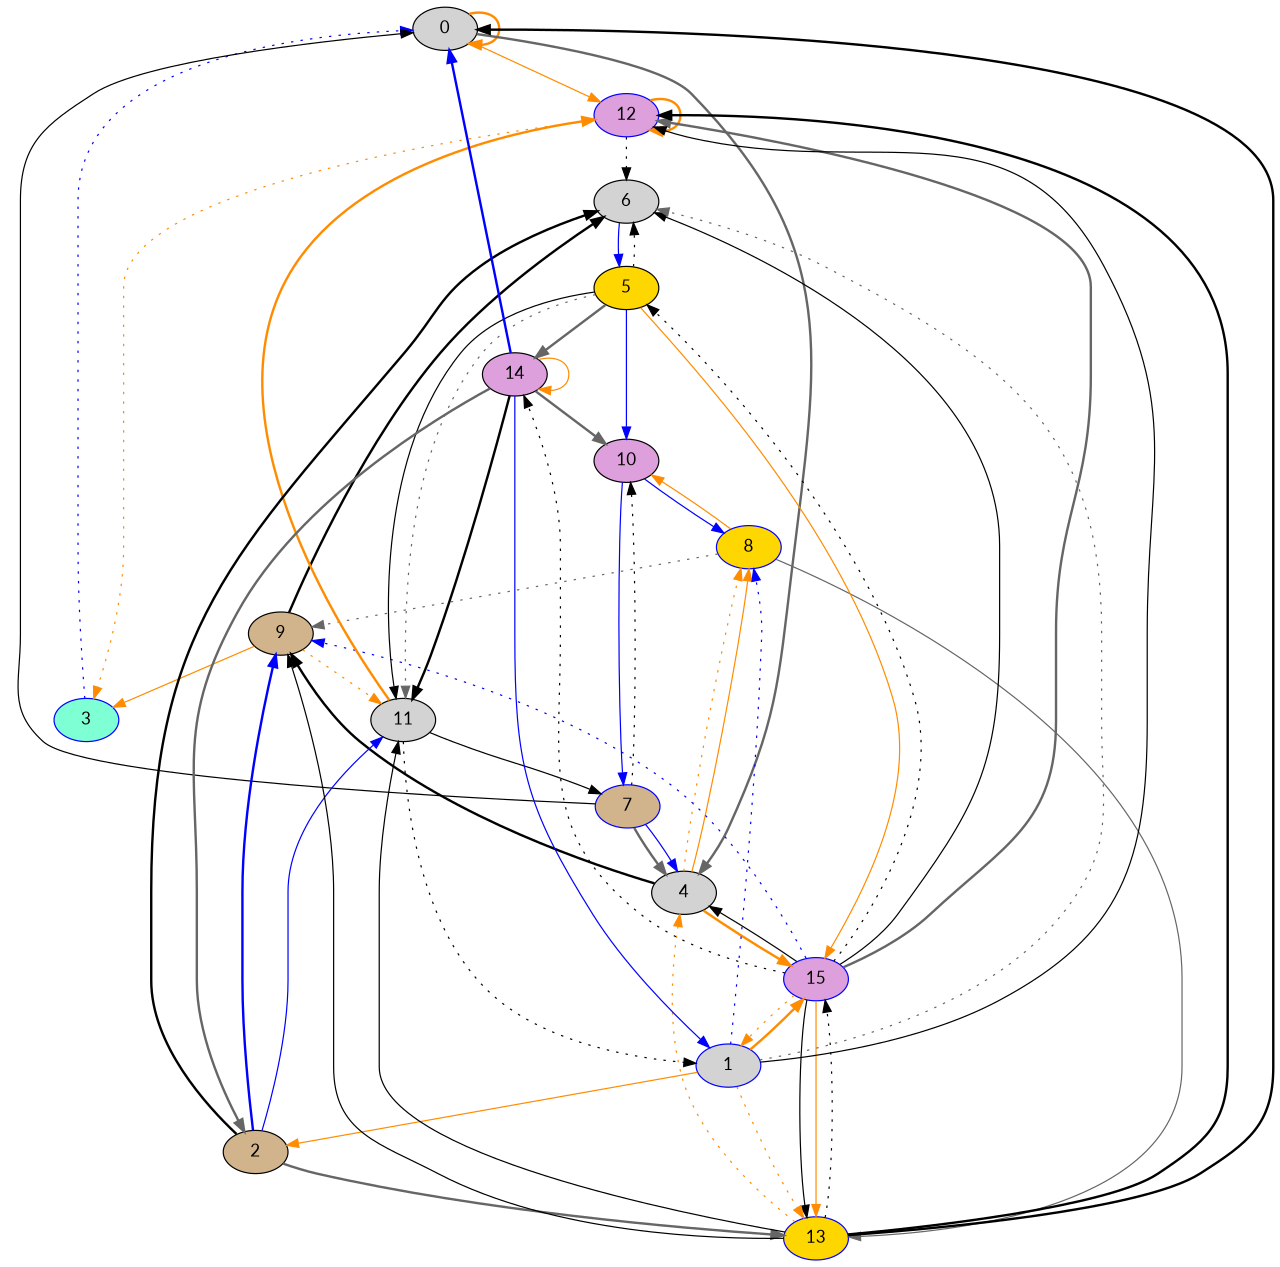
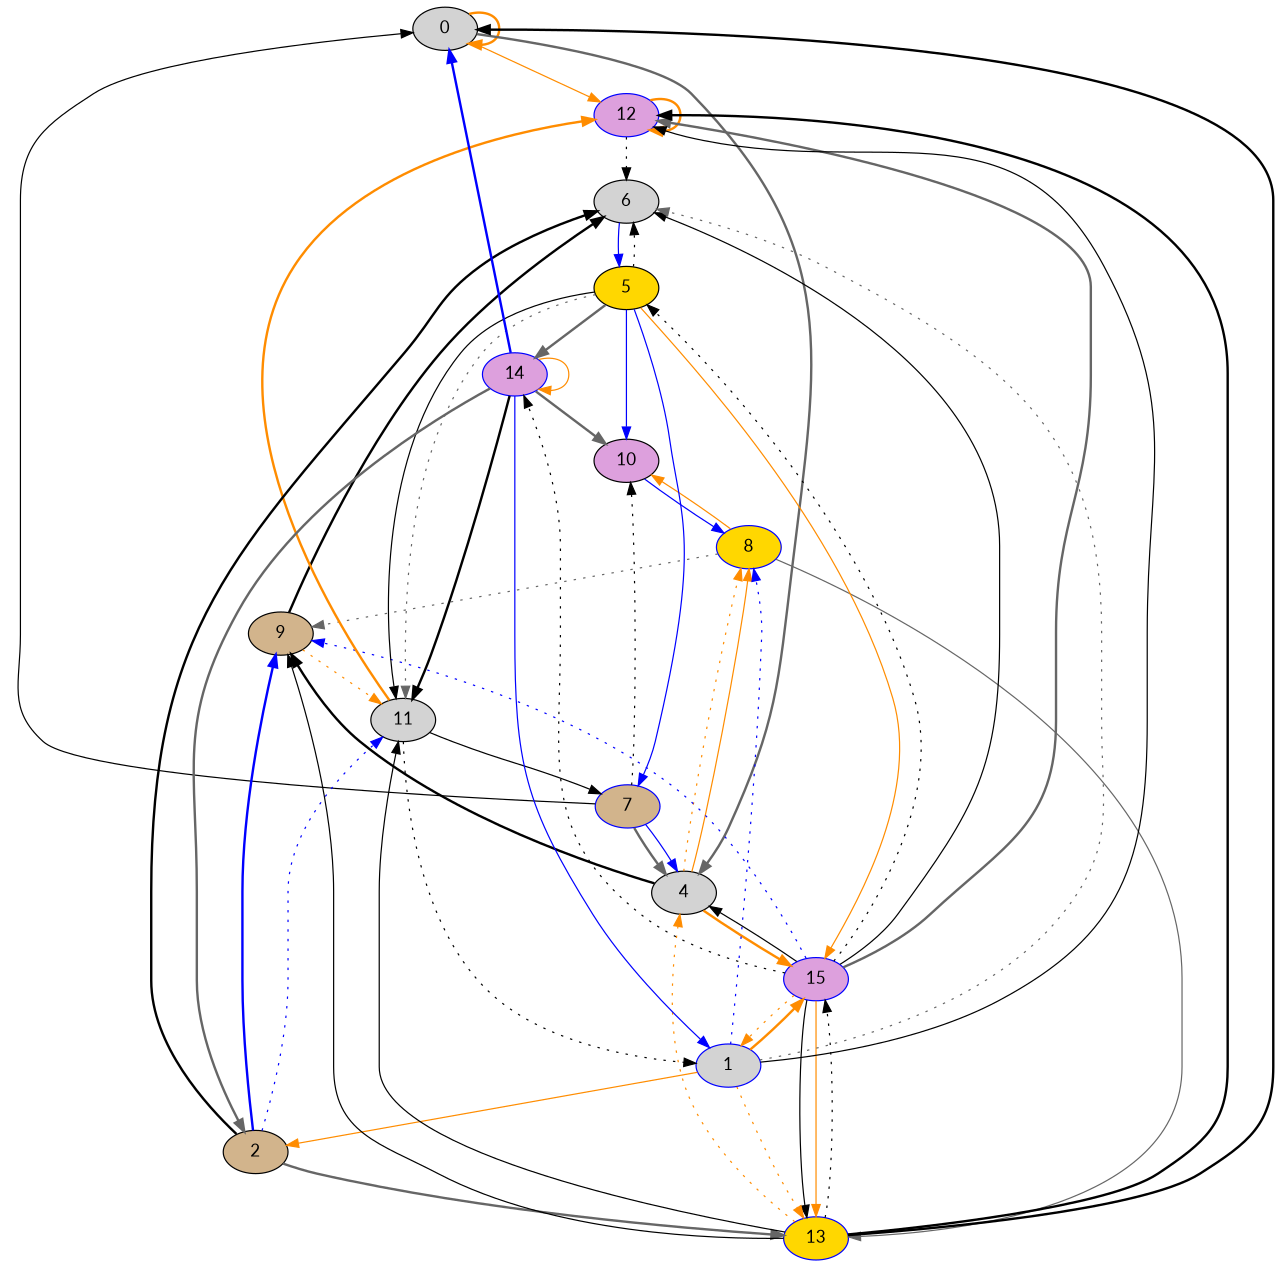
node "14": color black -> blue
edge "10" -> "7": now "5" -> "7"
node "3": removed
edge "2" -> "11": style solid -> dotted
